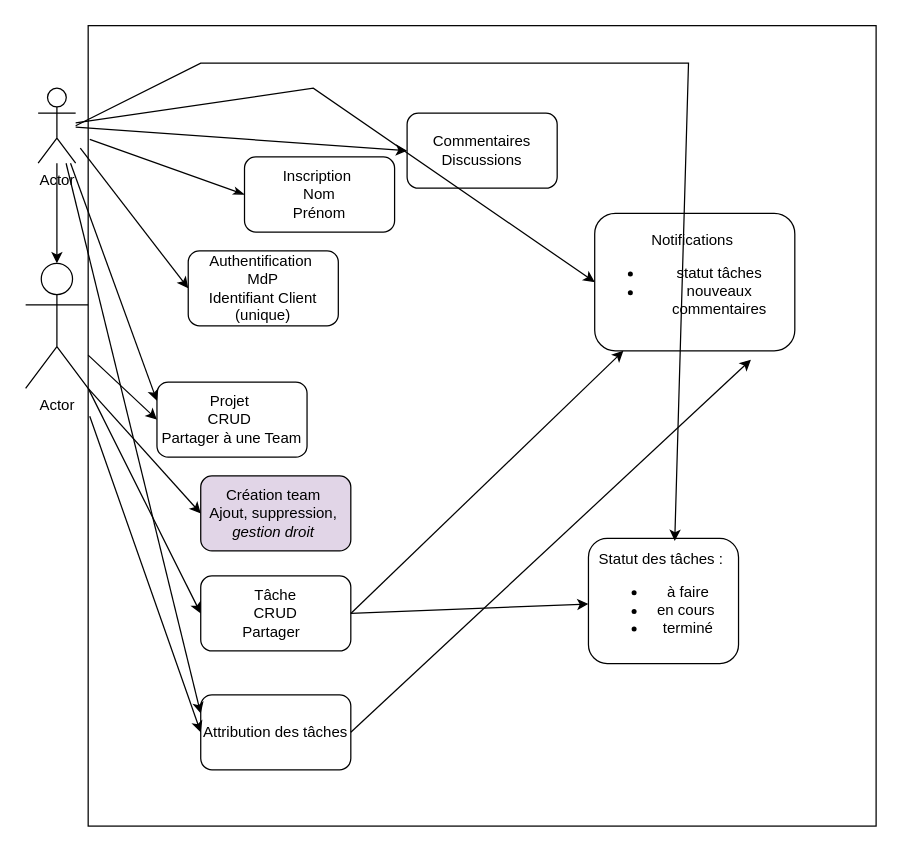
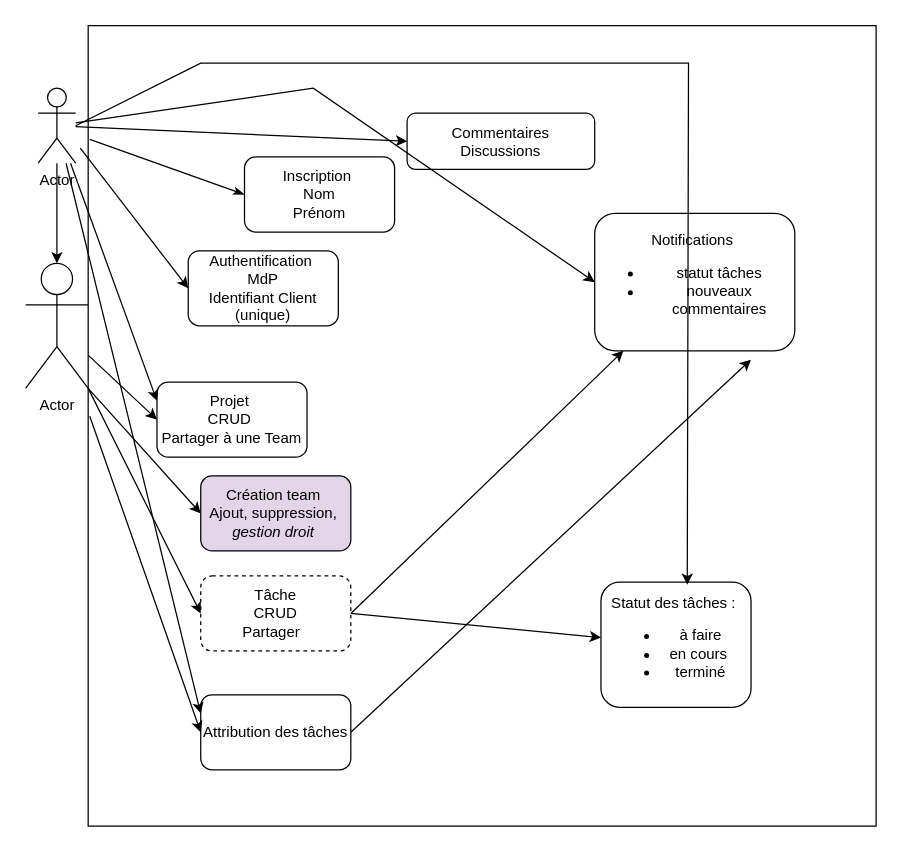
node "Commentaires Discussions": size 150x75 -> 188x56
node "Statut des tâches : à faire en cours terminé": moved (663, 601) -> (676, 644)
node "Tâche CRUD Partager": style solid -> dashed
